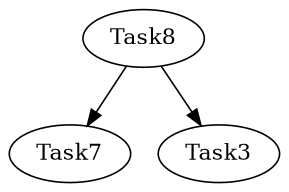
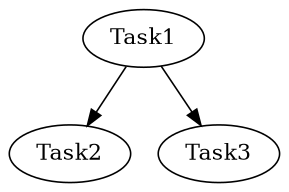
node "Task8": label "Task8" -> "Task1"
node "Task7": label "Task7" -> "Task2"
